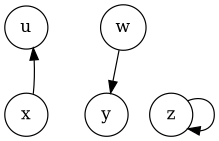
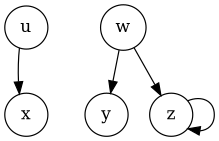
edge "w" -> "z": added
edge "x" -> "u": reversed
